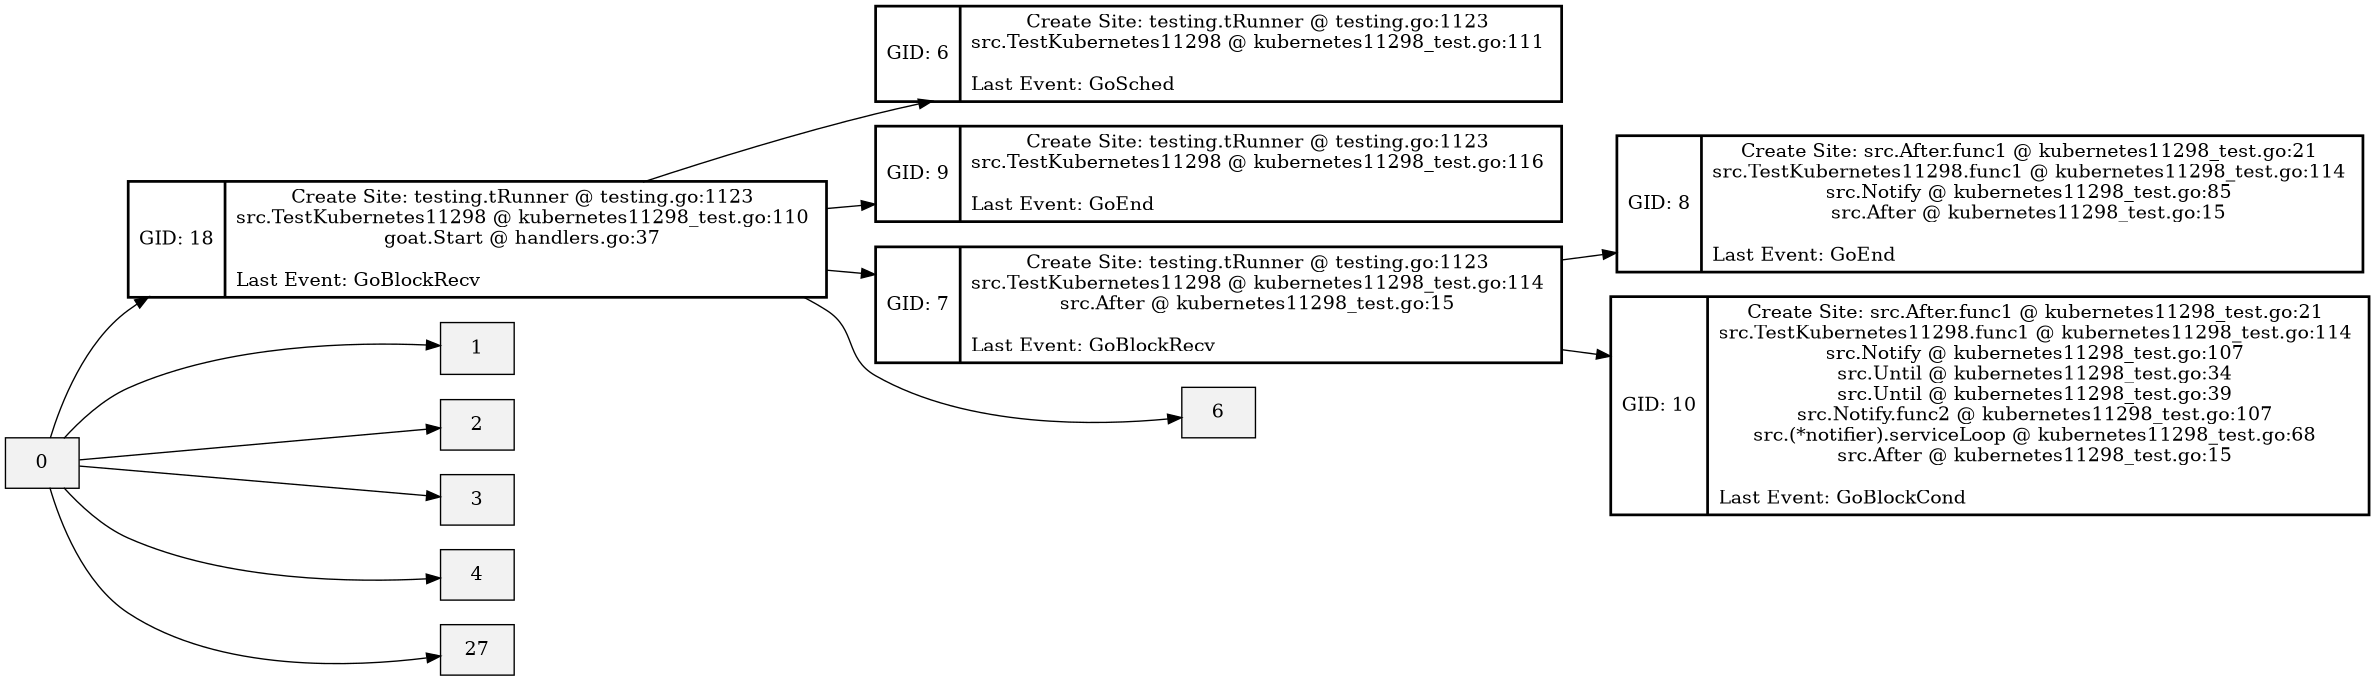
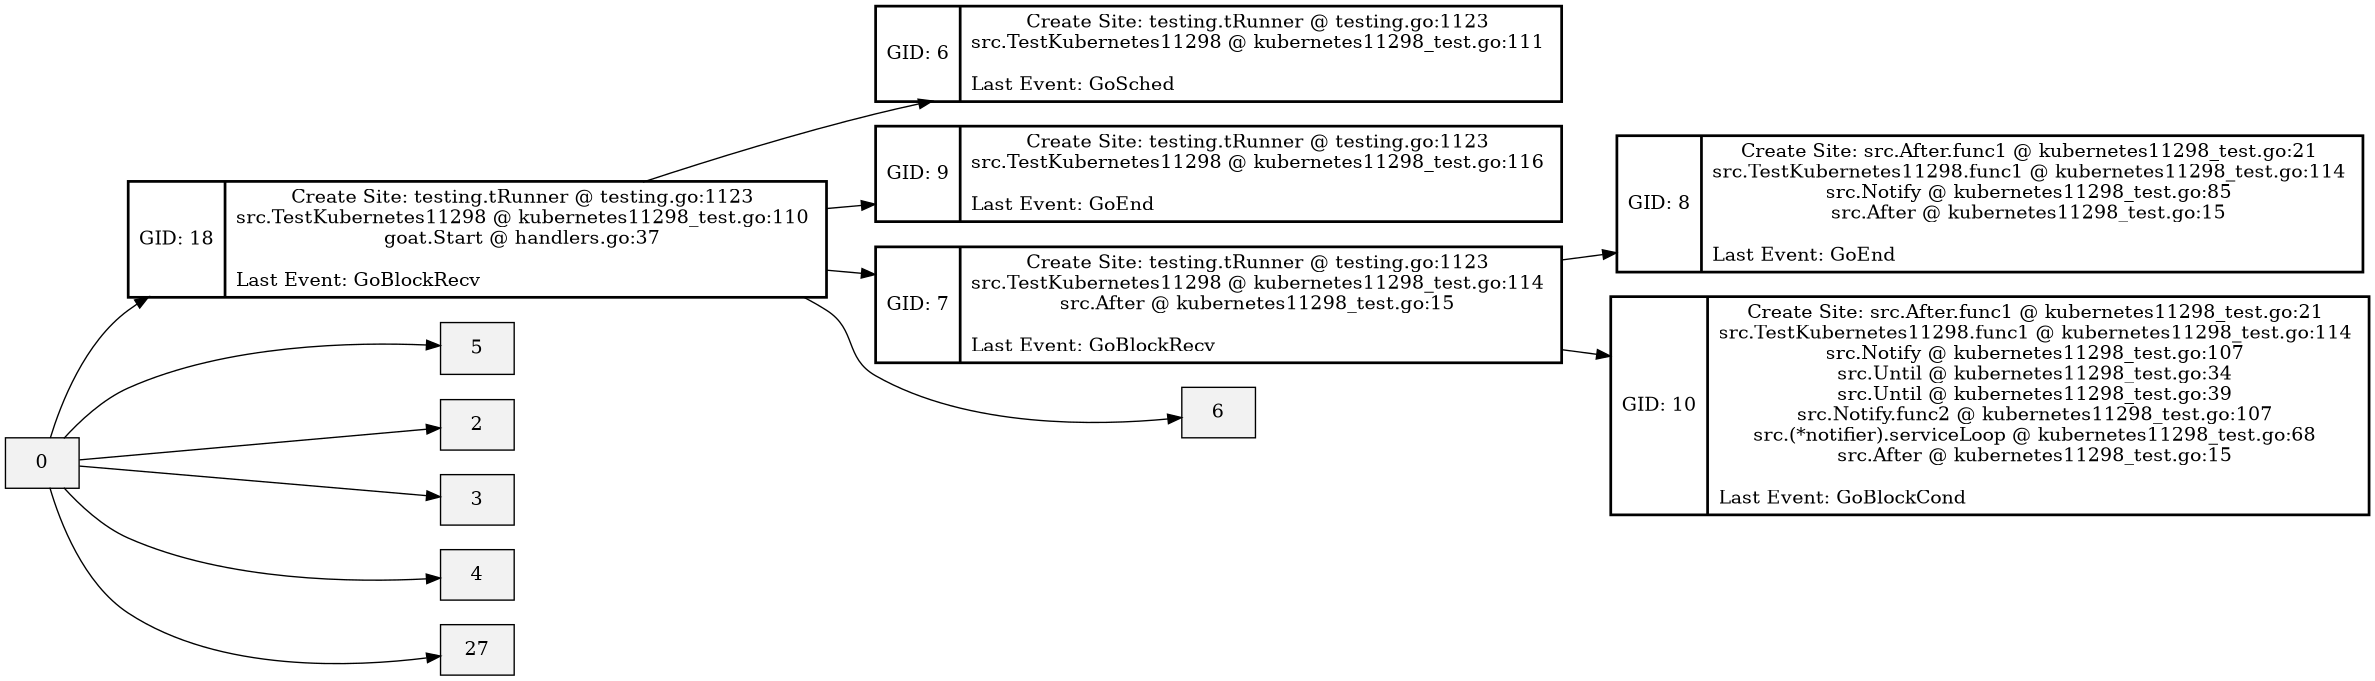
node "1": label "1" -> "5"
